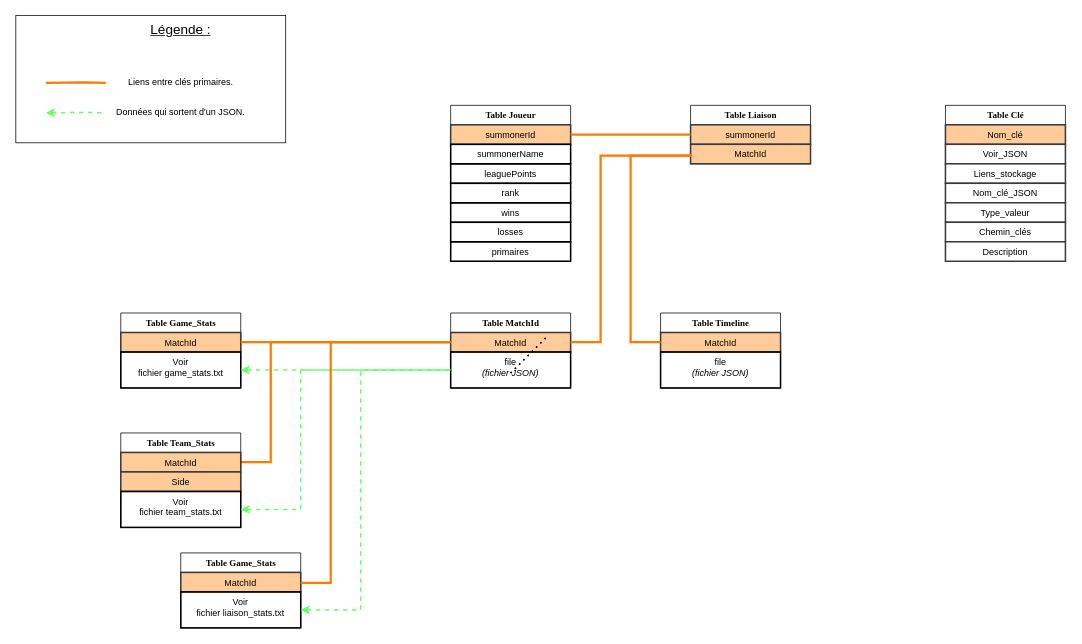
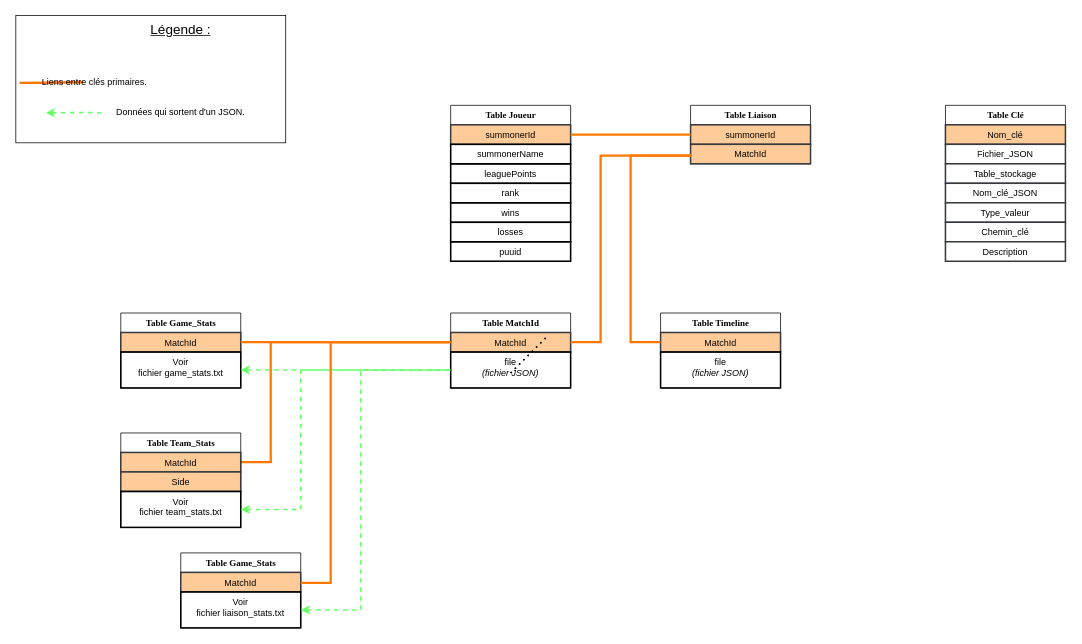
node "Liens entre clés primaires.": moved (180, 83) -> (94, 83)
node "Voir_JSON": label "Voir_JSON" -> "Fichier_JSON"
node "Liens_stockage": label "Liens_stockage" -> "Table_stockage"
node "Chemin_clés": label "Chemin_clés" -> "Chemin_clé"
node "primaires": label "primaires" -> "puuid"
